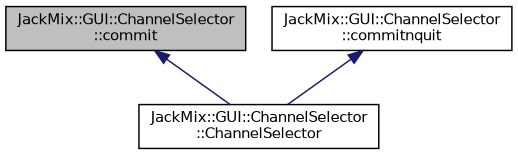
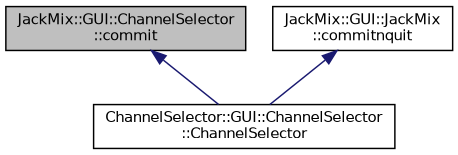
node "JackMix::GUI::ChannelSelector ::commitnquit": label "JackMix::GUI::ChannelSelector ::commitnquit" -> "JackMix::GUI::JackMix ::commitnquit"
node "JackMix::GUI::ChannelSelector ::ChannelSelector": label "JackMix::GUI::ChannelSelector ::ChannelSelector" -> "ChannelSelector::GUI::ChannelSelector ::ChannelSelector"
